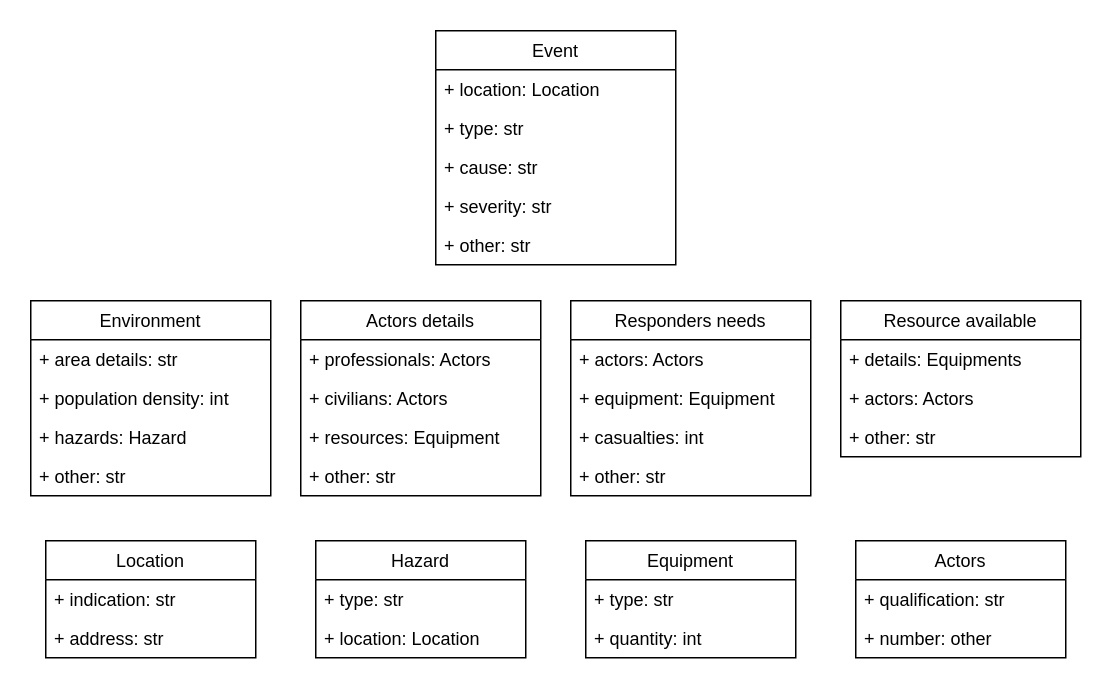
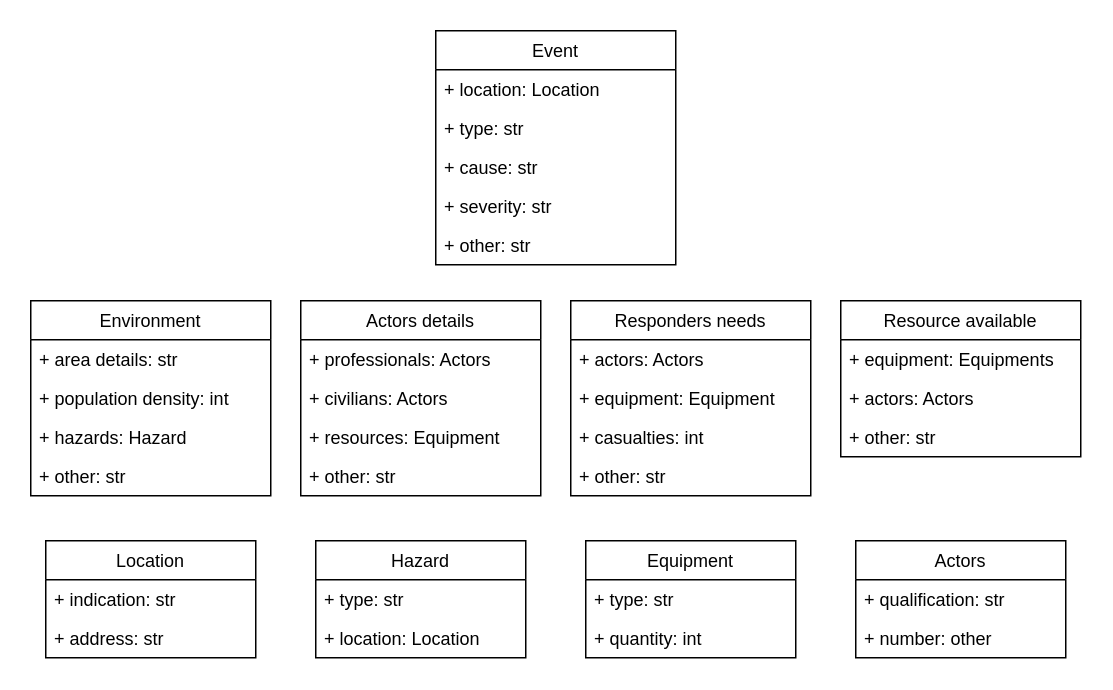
node "+ details: Equipments": label "+ details: Equipments" -> "+ equipment: Equipments"
